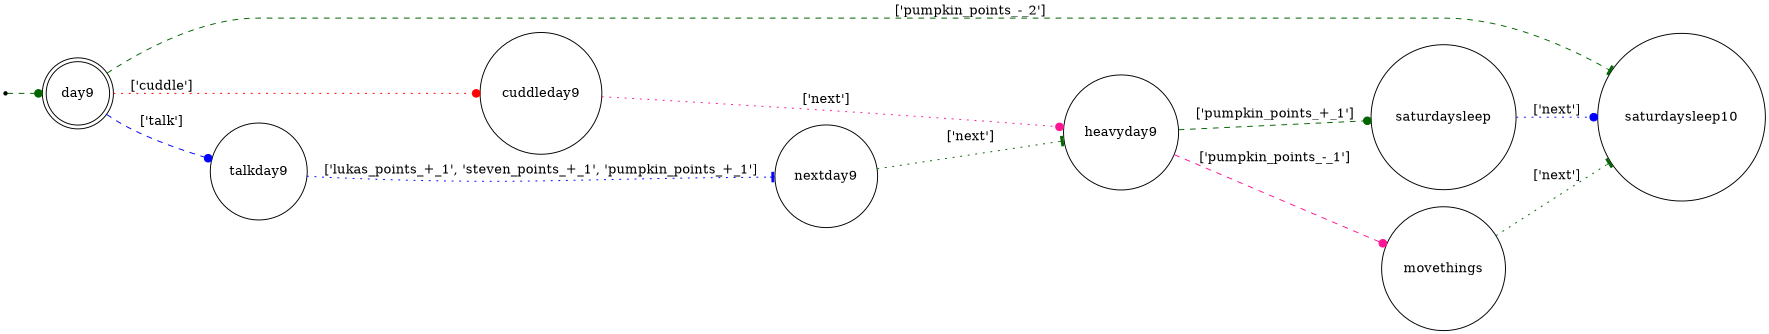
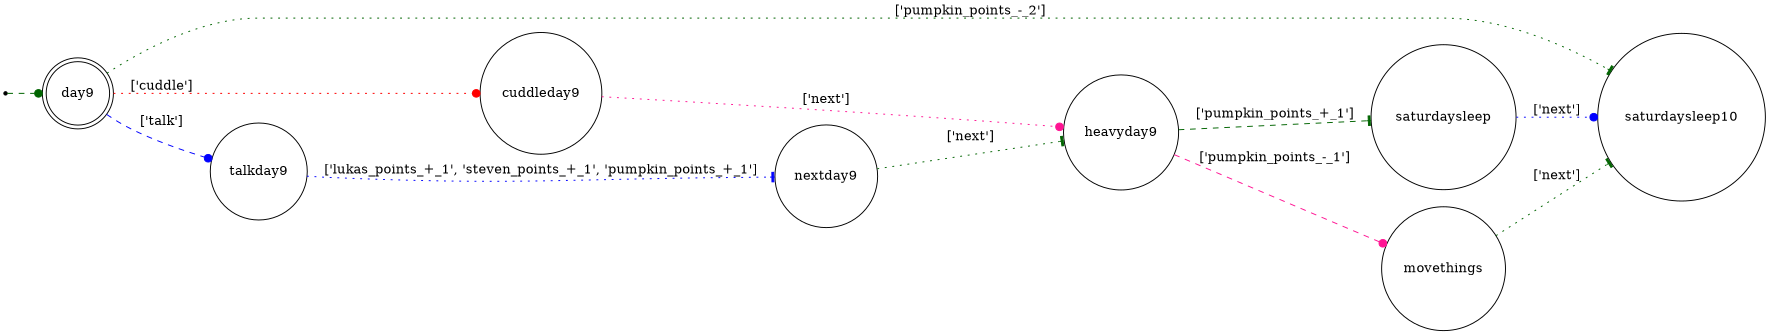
edge "day9" -> "saturdaysleep10": style dashed -> dotted
edge "heavyday9" -> "saturdaysleep": arrowhead dot -> tee
